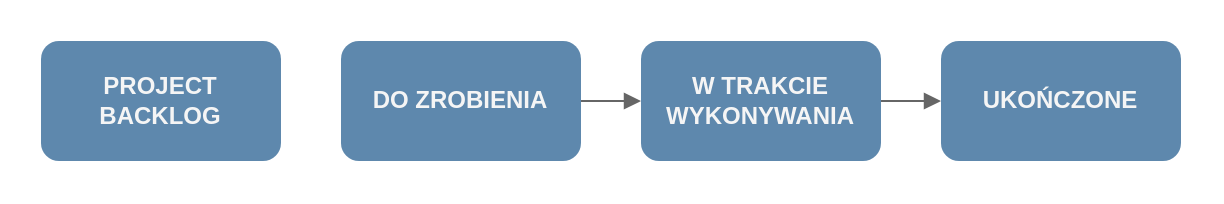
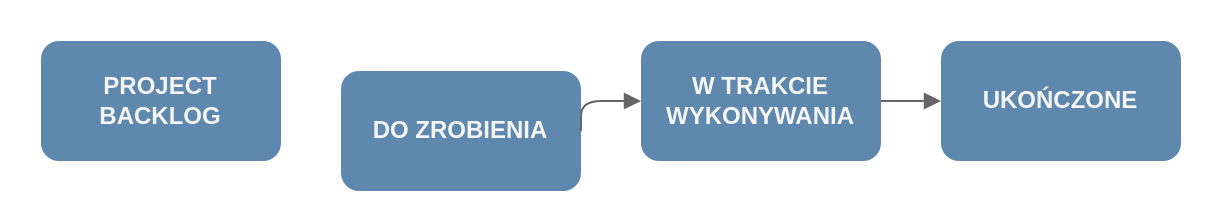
node "DO ZROBIENIA": moved (461, 101) -> (461, 131)
